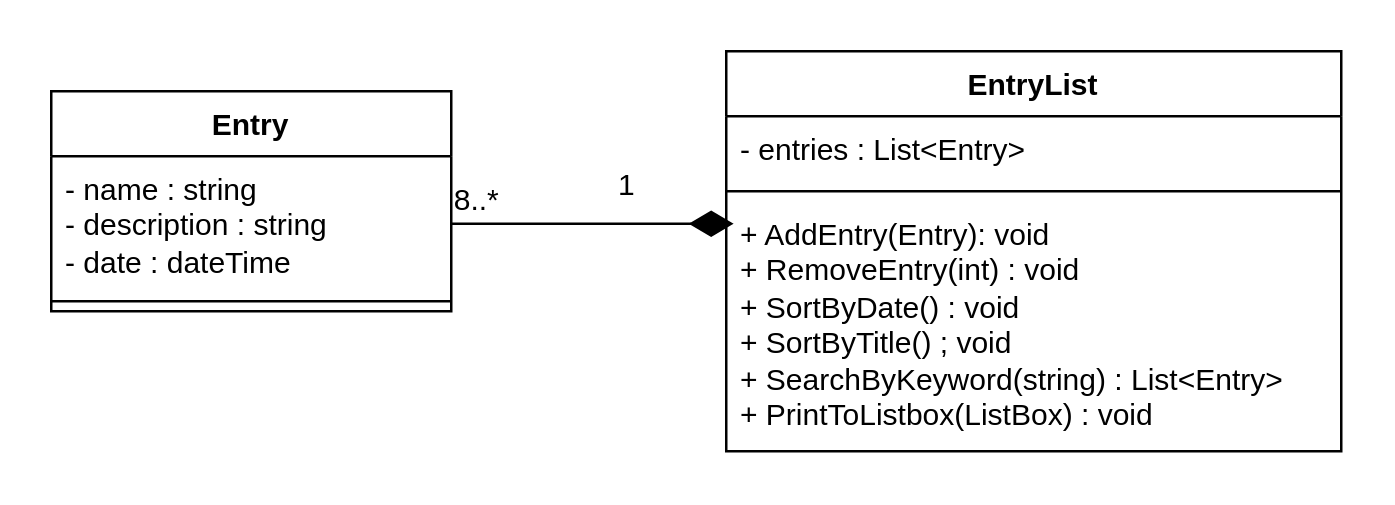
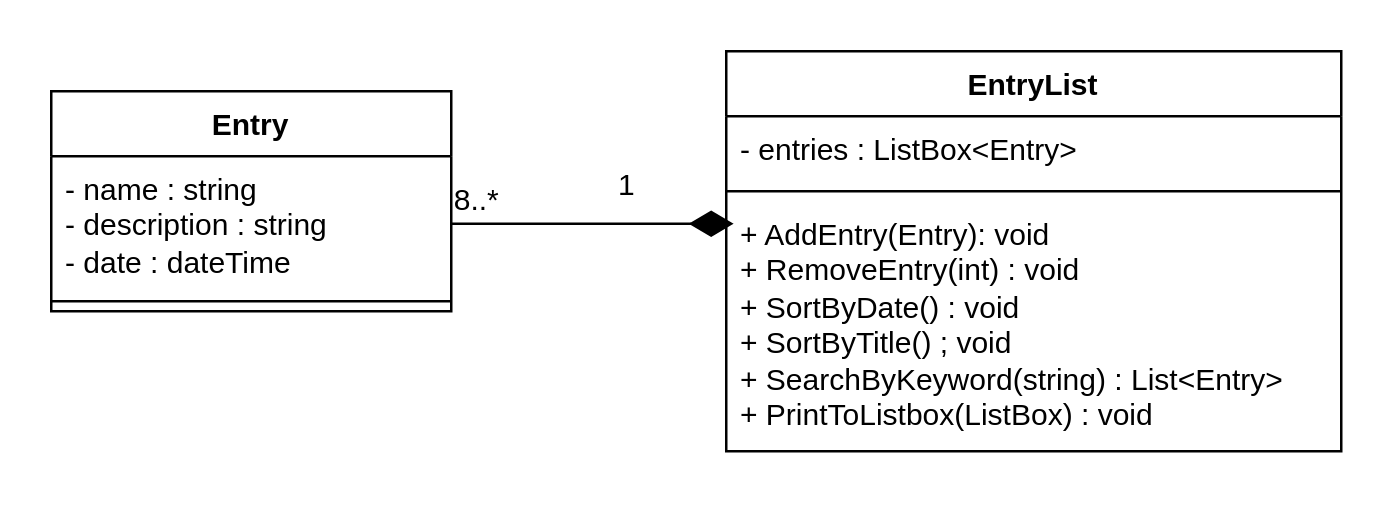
node "- entries : List<Entry>": label "- entries : List<Entry>" -> "- entries : ListBox<Entry>"
